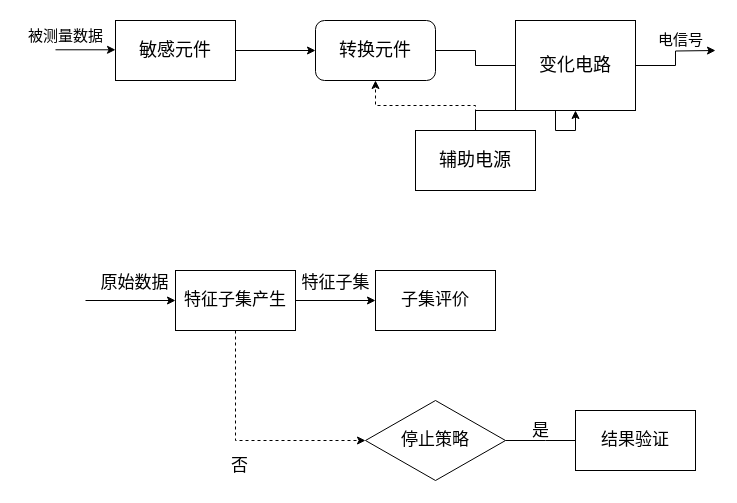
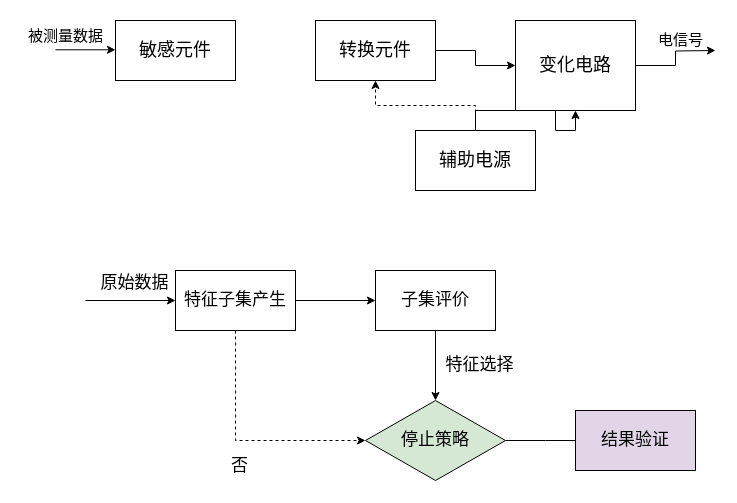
edge "敏感元件" -> "转换元件": removed
node "转换元件": shape rounded rectangle -> rectangle
edge "转换元件" -- "变化电路": arrowhead none -> classic
node "特征子集": removed
edge "子集评价" -> "停止策略": added
node "特征选择": added
node "是": removed
node "停止策略": fillcolor #ffffff -> #d5e8d4
node "结果验证": fillcolor #ffffff -> #e1d5e7
